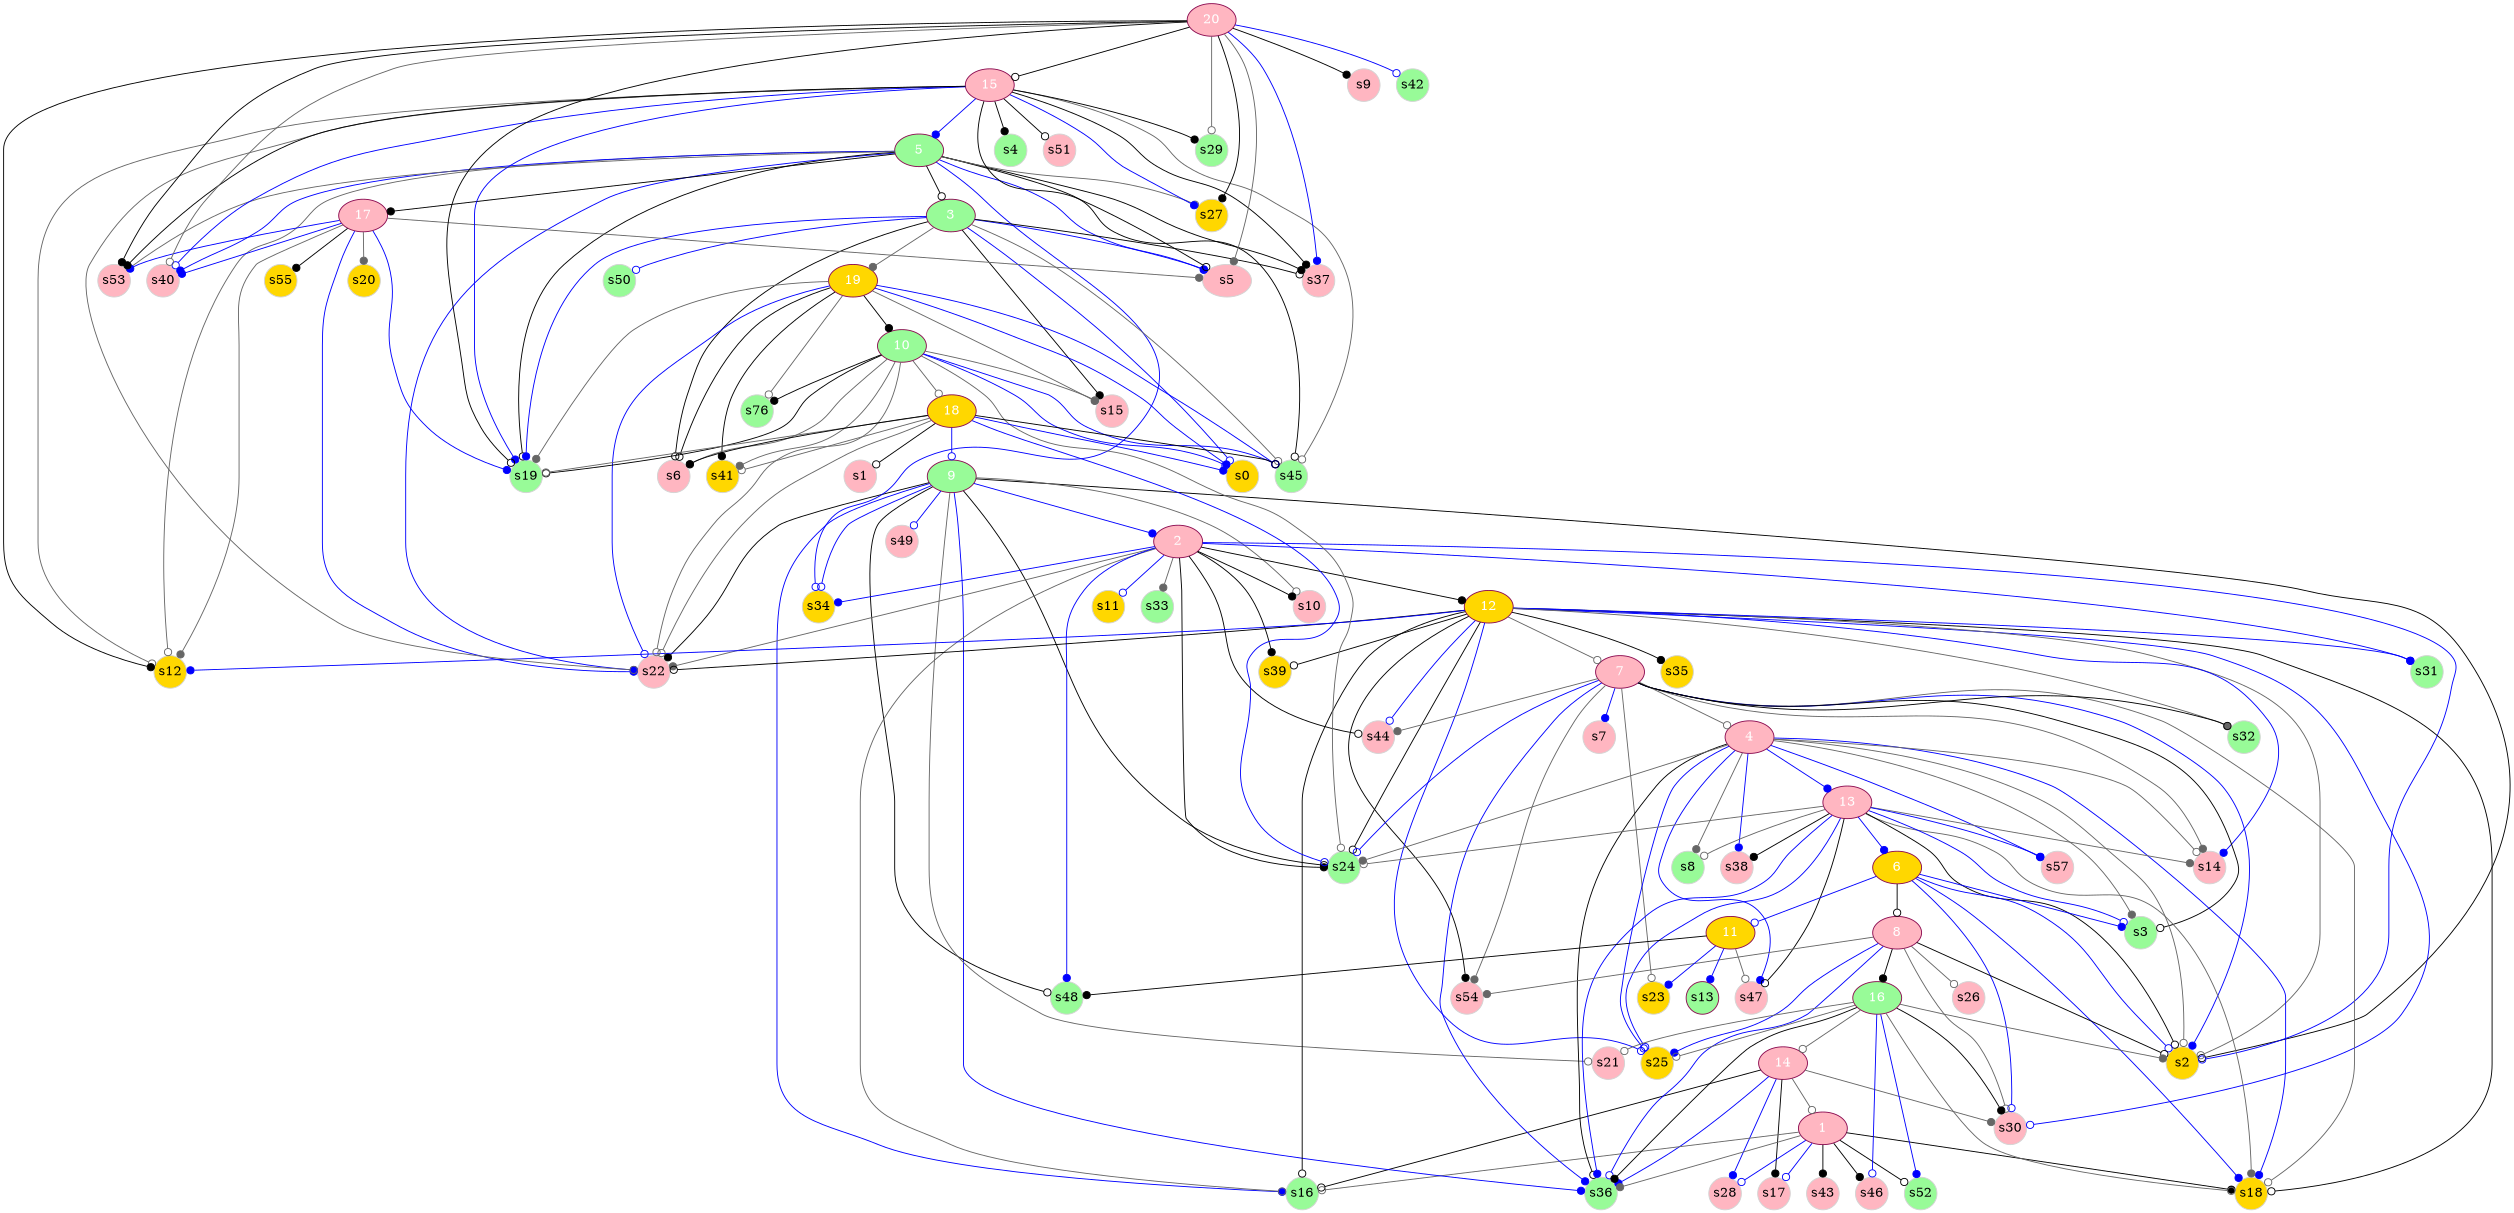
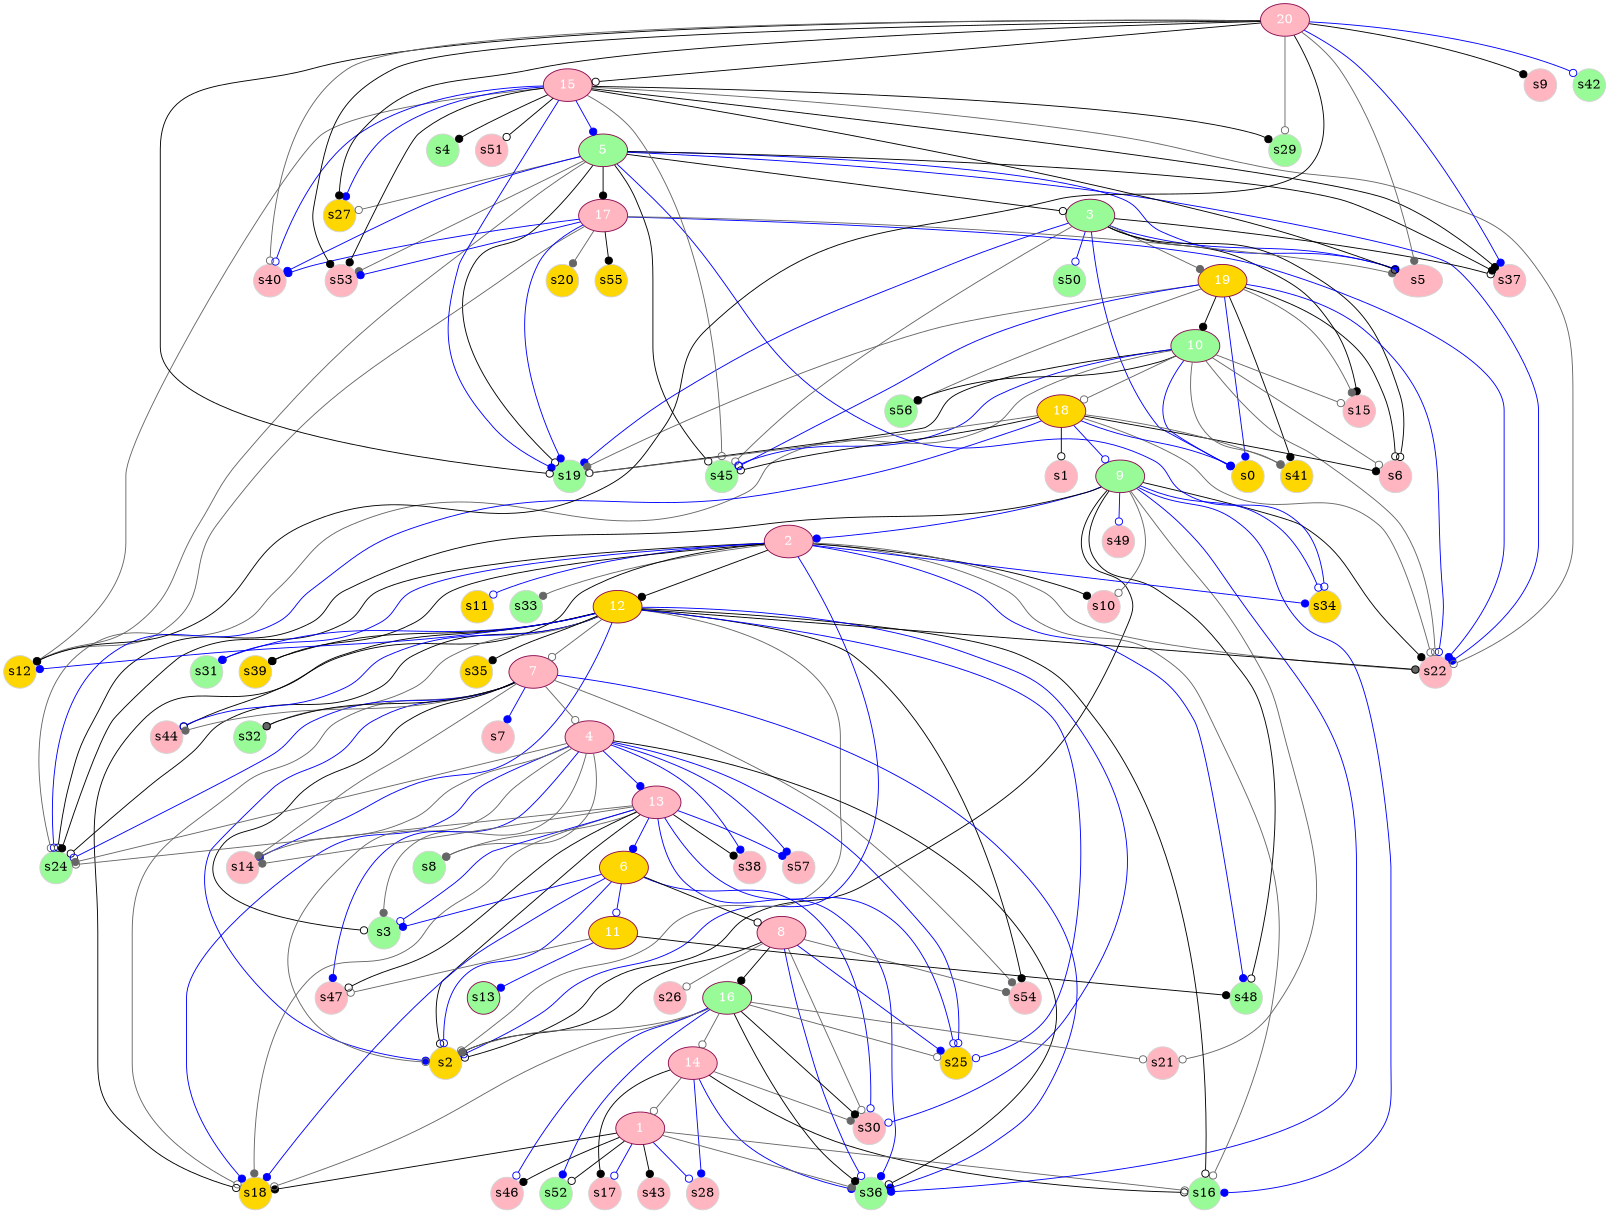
node "s76": label "s76" -> "s56"
node "s23": removed
